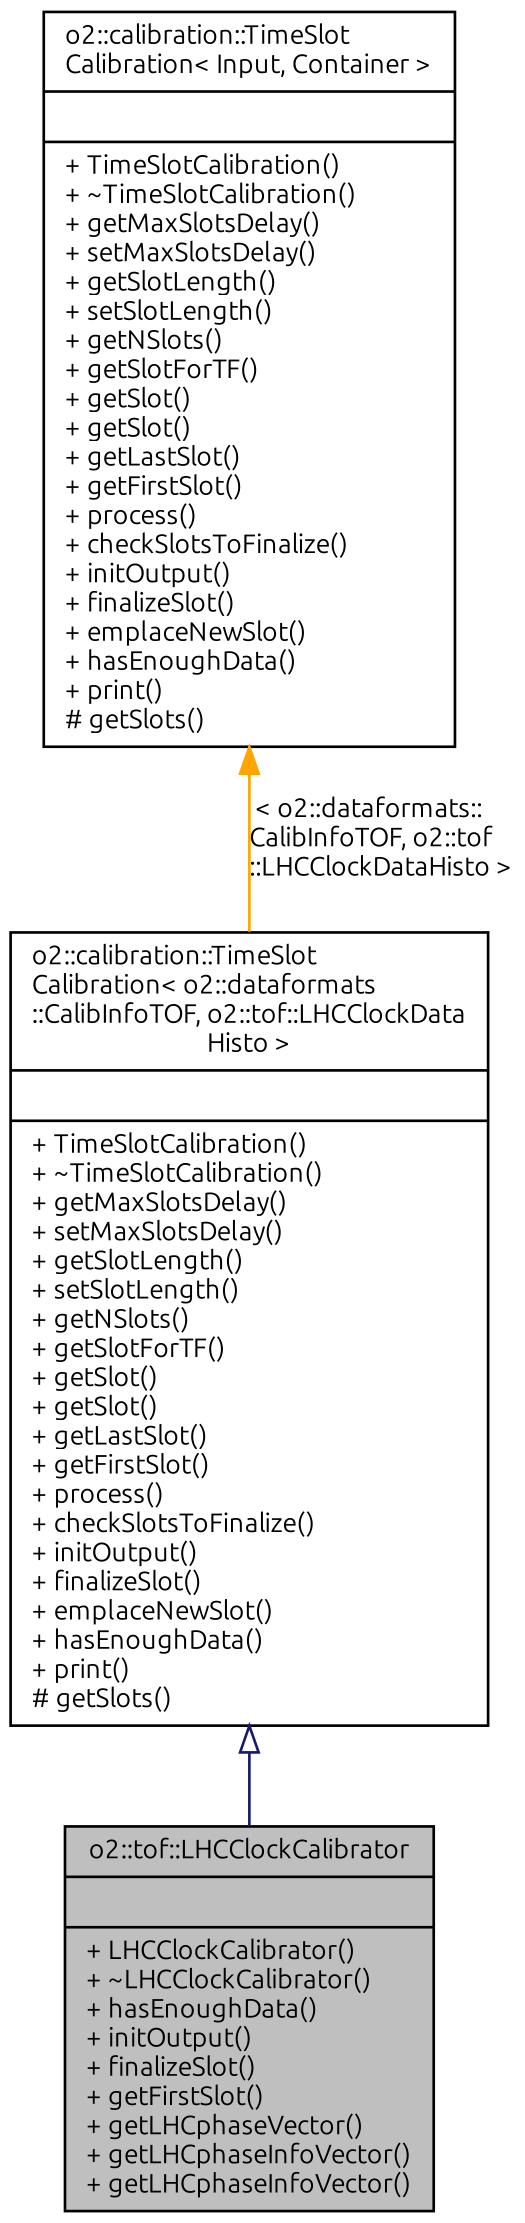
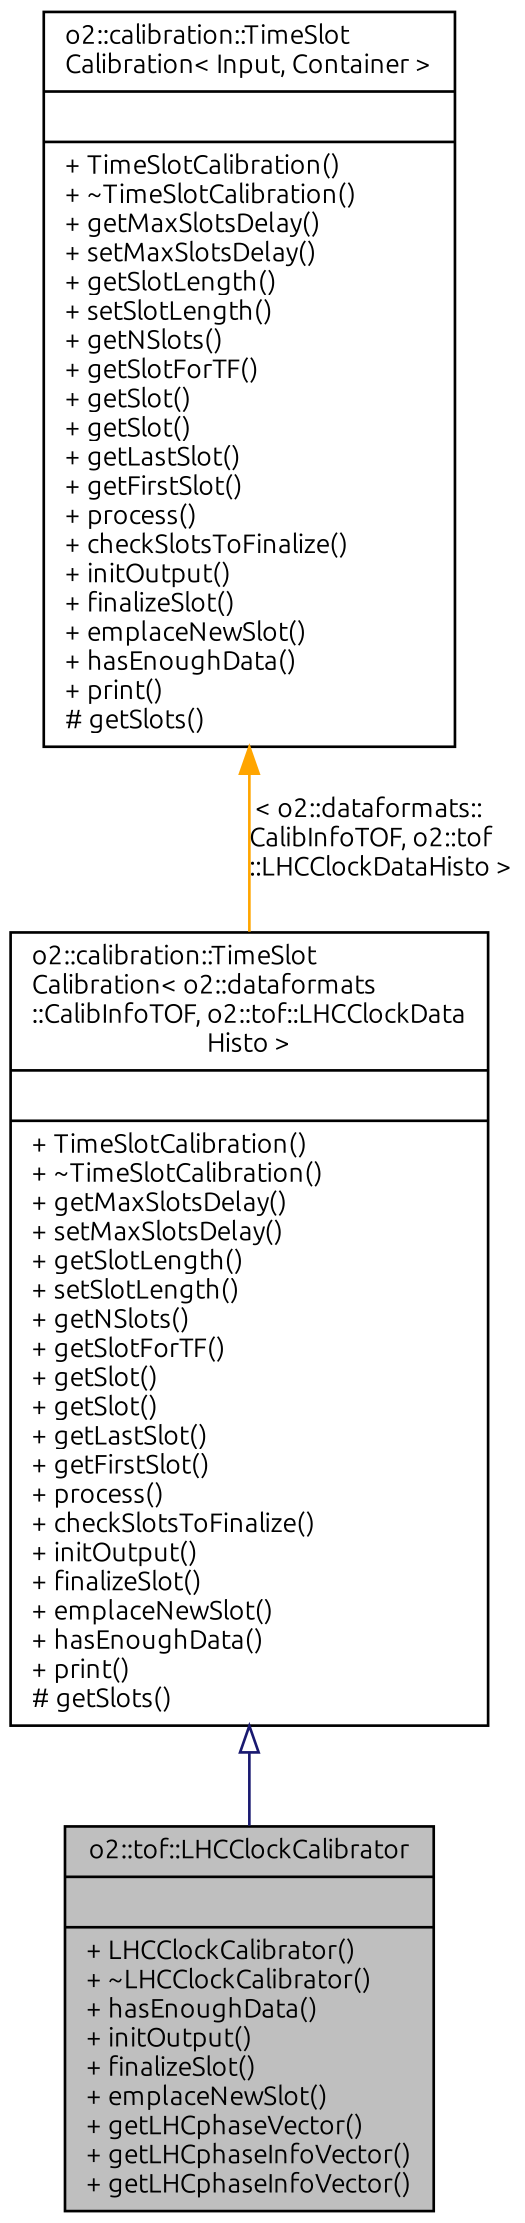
node "o2::tof::LHCClockCalibrator": text "+ getFirstSlot()" -> "+ emplaceNewSlot()"
